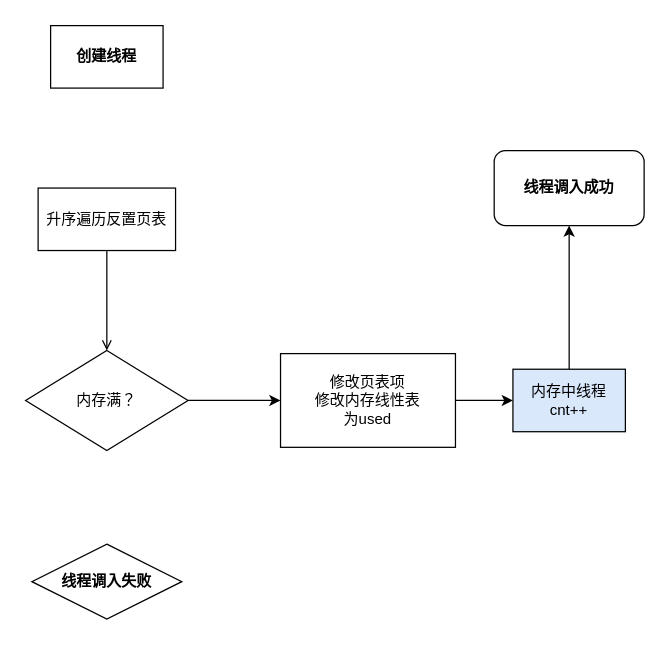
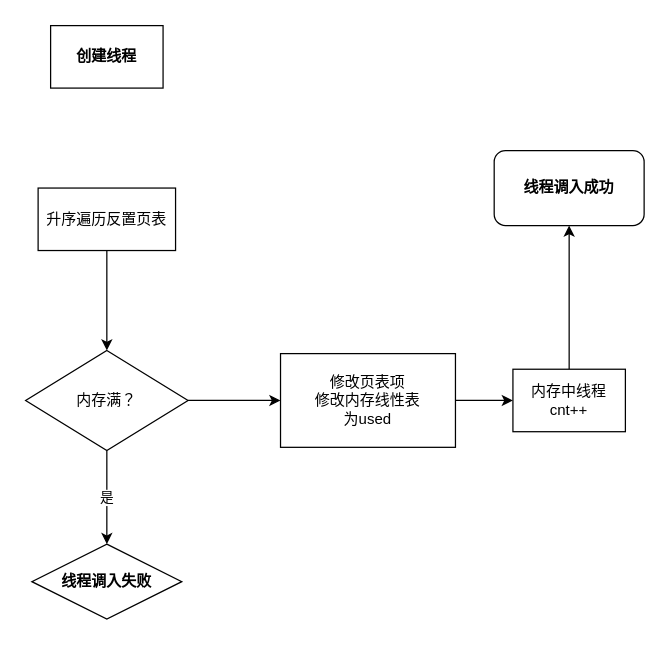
edge "升序遍历反置页表" -> "内存满？": arrowhead open -> classic
node "内存中线程cnt++": fillcolor #dae8fc -> #ffffff
edge "内存满？" -> "线程调入失败": added, label "是"
